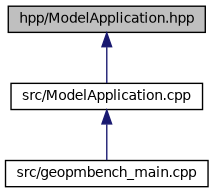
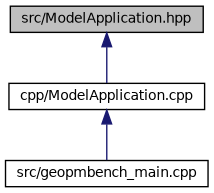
node "hpp/ModelApplication.hpp": label "hpp/ModelApplication.hpp" -> "src/ModelApplication.hpp"
node "src/ModelApplication.cpp": label "src/ModelApplication.cpp" -> "cpp/ModelApplication.cpp"
